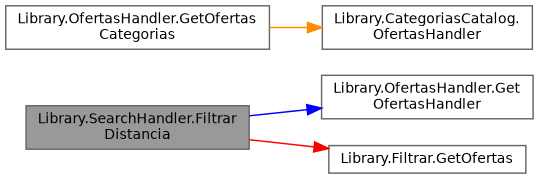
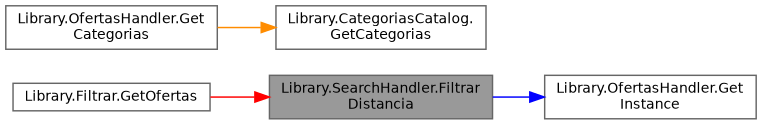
node "Library.OfertasHandler.GetOfertas Categorias": label "Library.OfertasHandler.GetOfertas Categorias" -> "Library.OfertasHandler.Get Categorias"
node "Library.CategoriasCatalog. OfertasHandler": label "Library.CategoriasCatalog. OfertasHandler" -> "Library.CategoriasCatalog. GetCategorias"
node "Library.OfertasHandler.Get OfertasHandler": label "Library.OfertasHandler.Get OfertasHandler" -> "Library.OfertasHandler.Get Instance"
edge "Library.SearchHandler.Filtrar Distancia" -> "Library.Filtrar.GetOfertas": reversed
